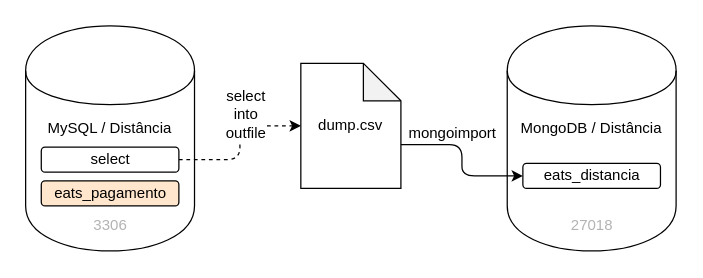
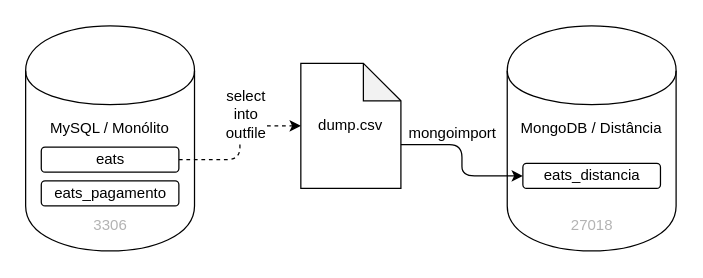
node "MySQL / Distância": label "MySQL / Distância" -> "MySQL / Monólito"
node "select": label "select" -> "eats"
node "eats_pagamento": fillcolor #ffe6cc -> #ffffff
